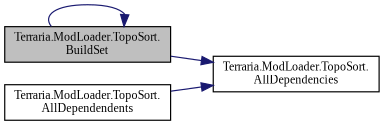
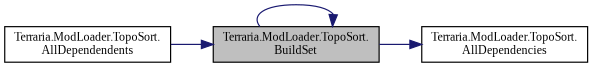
edge "Terraria.ModLoader.TopoSort. AllDependendents" -> "Terraria.ModLoader.TopoSort. AllDependencies": now "Terraria.ModLoader.TopoSort. AllDependendents" -> "Terraria.ModLoader.TopoSort. BuildSet"
